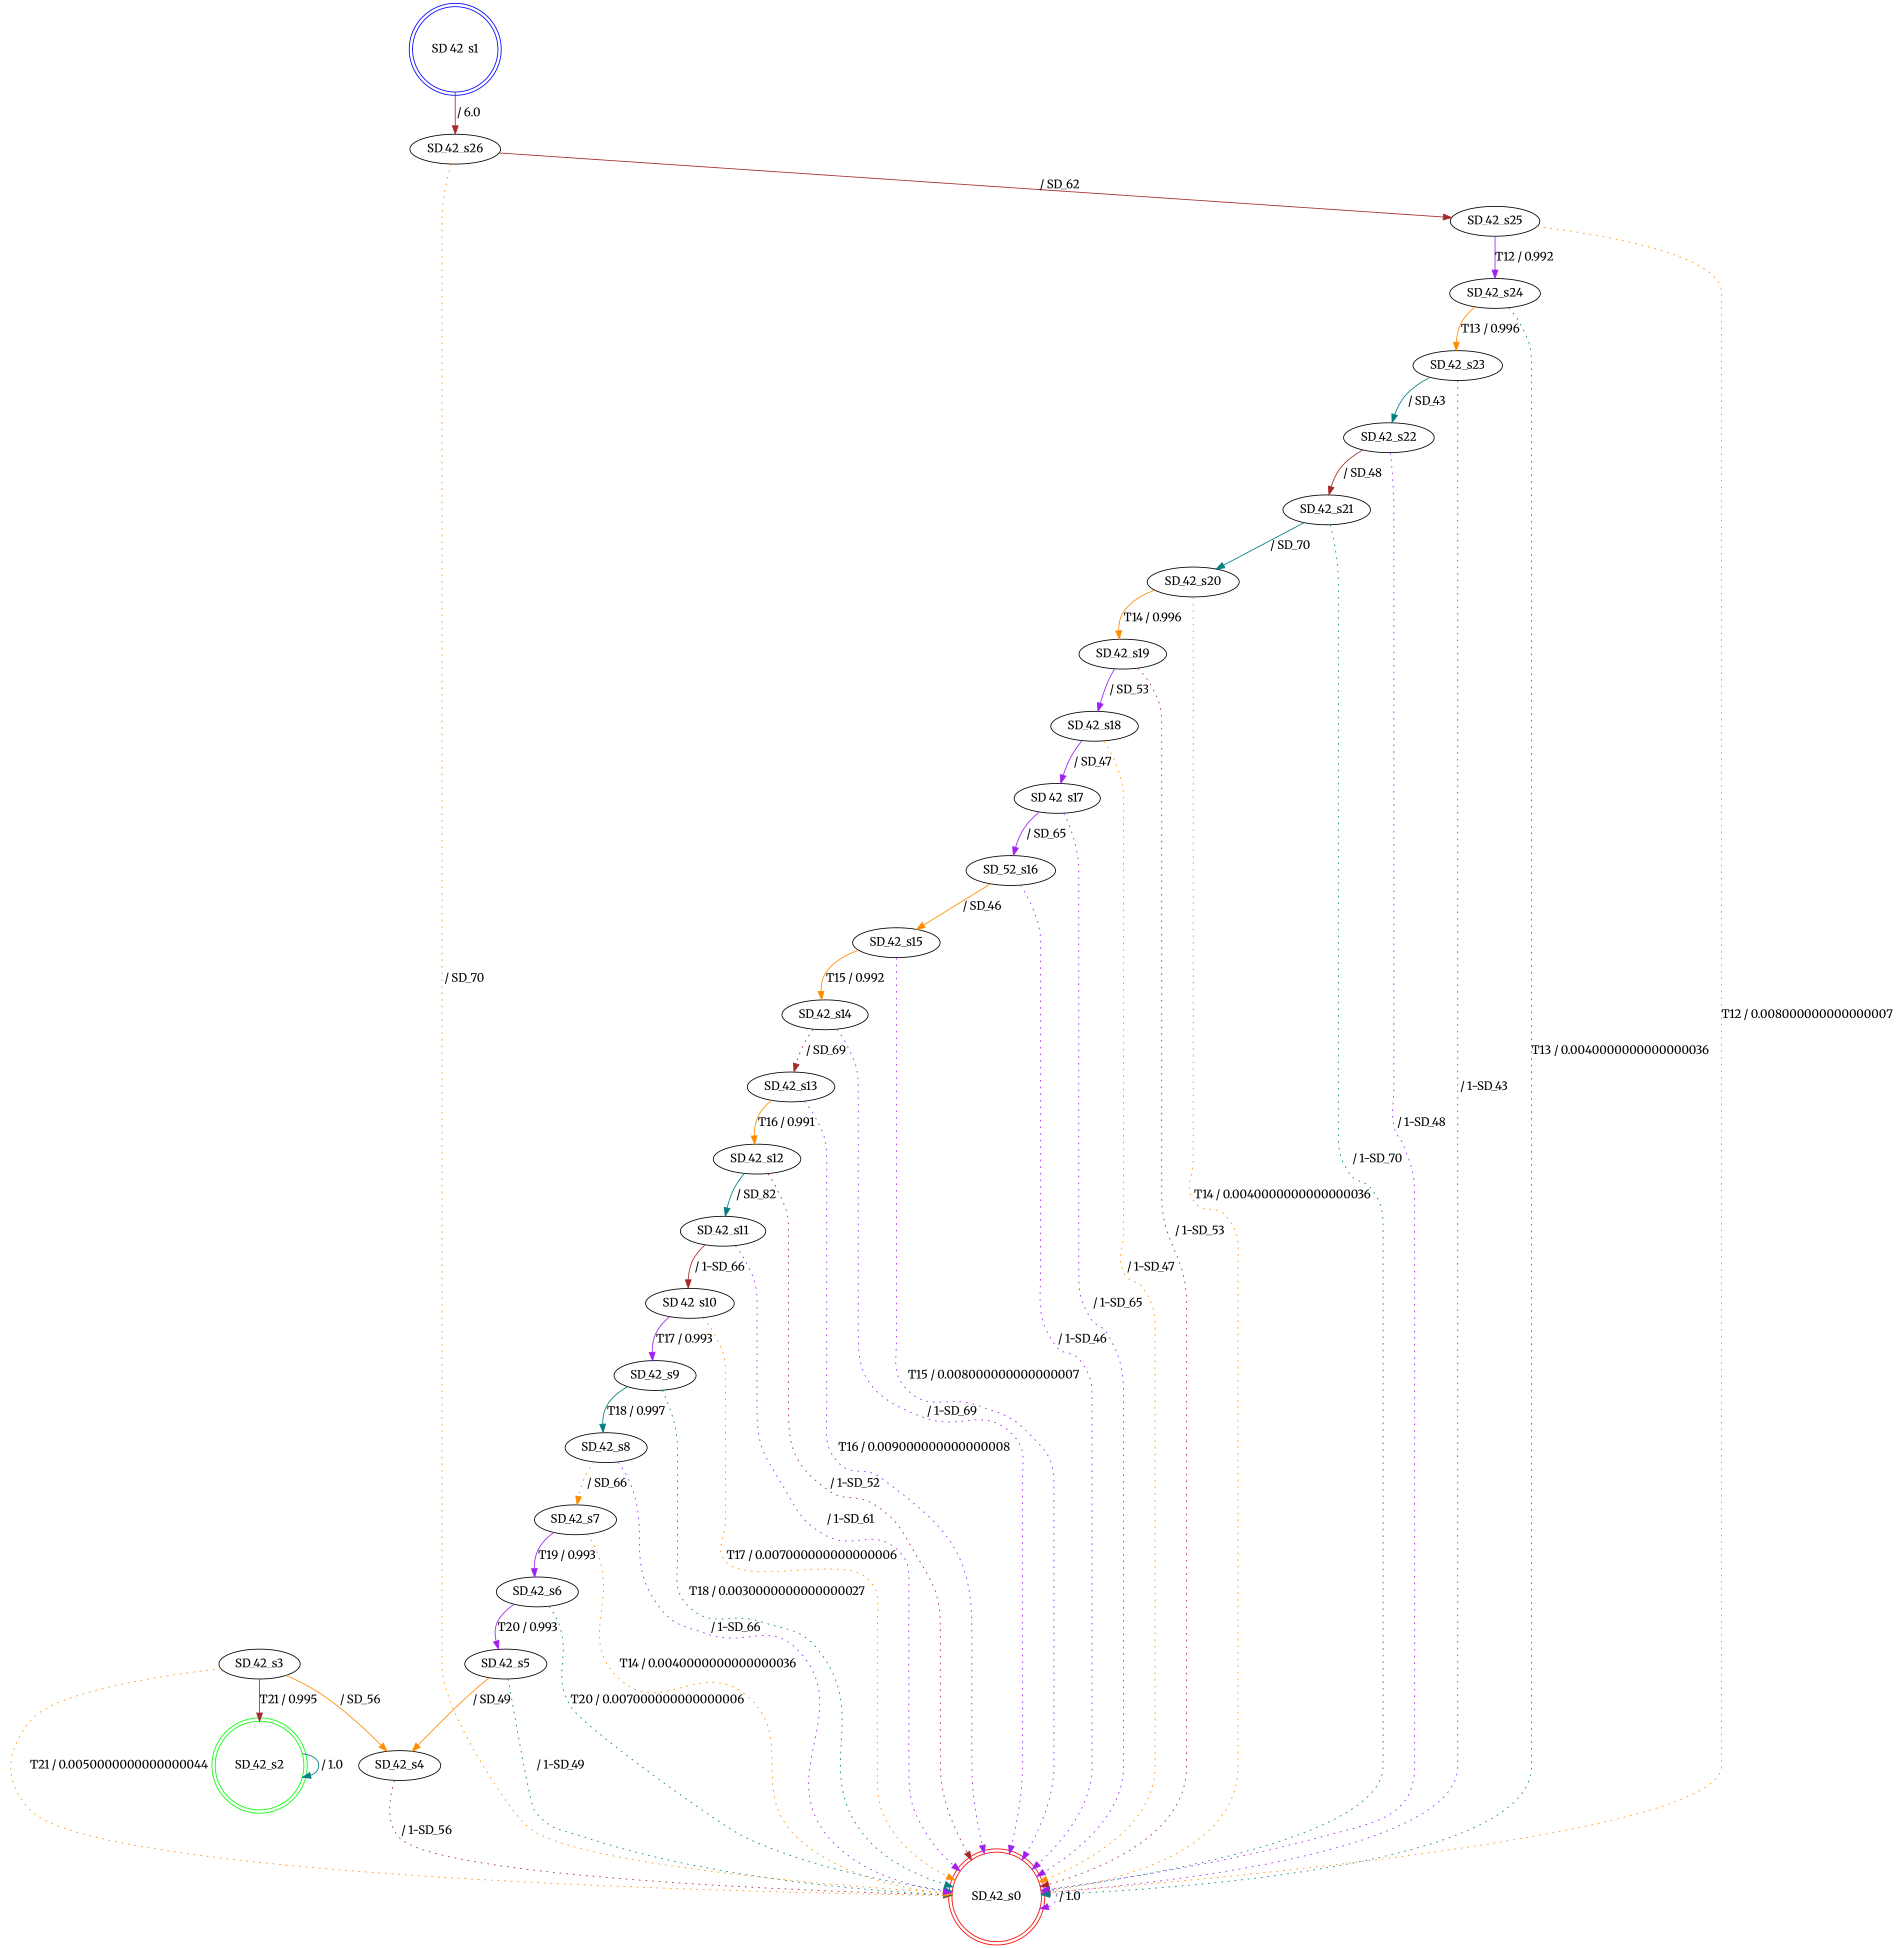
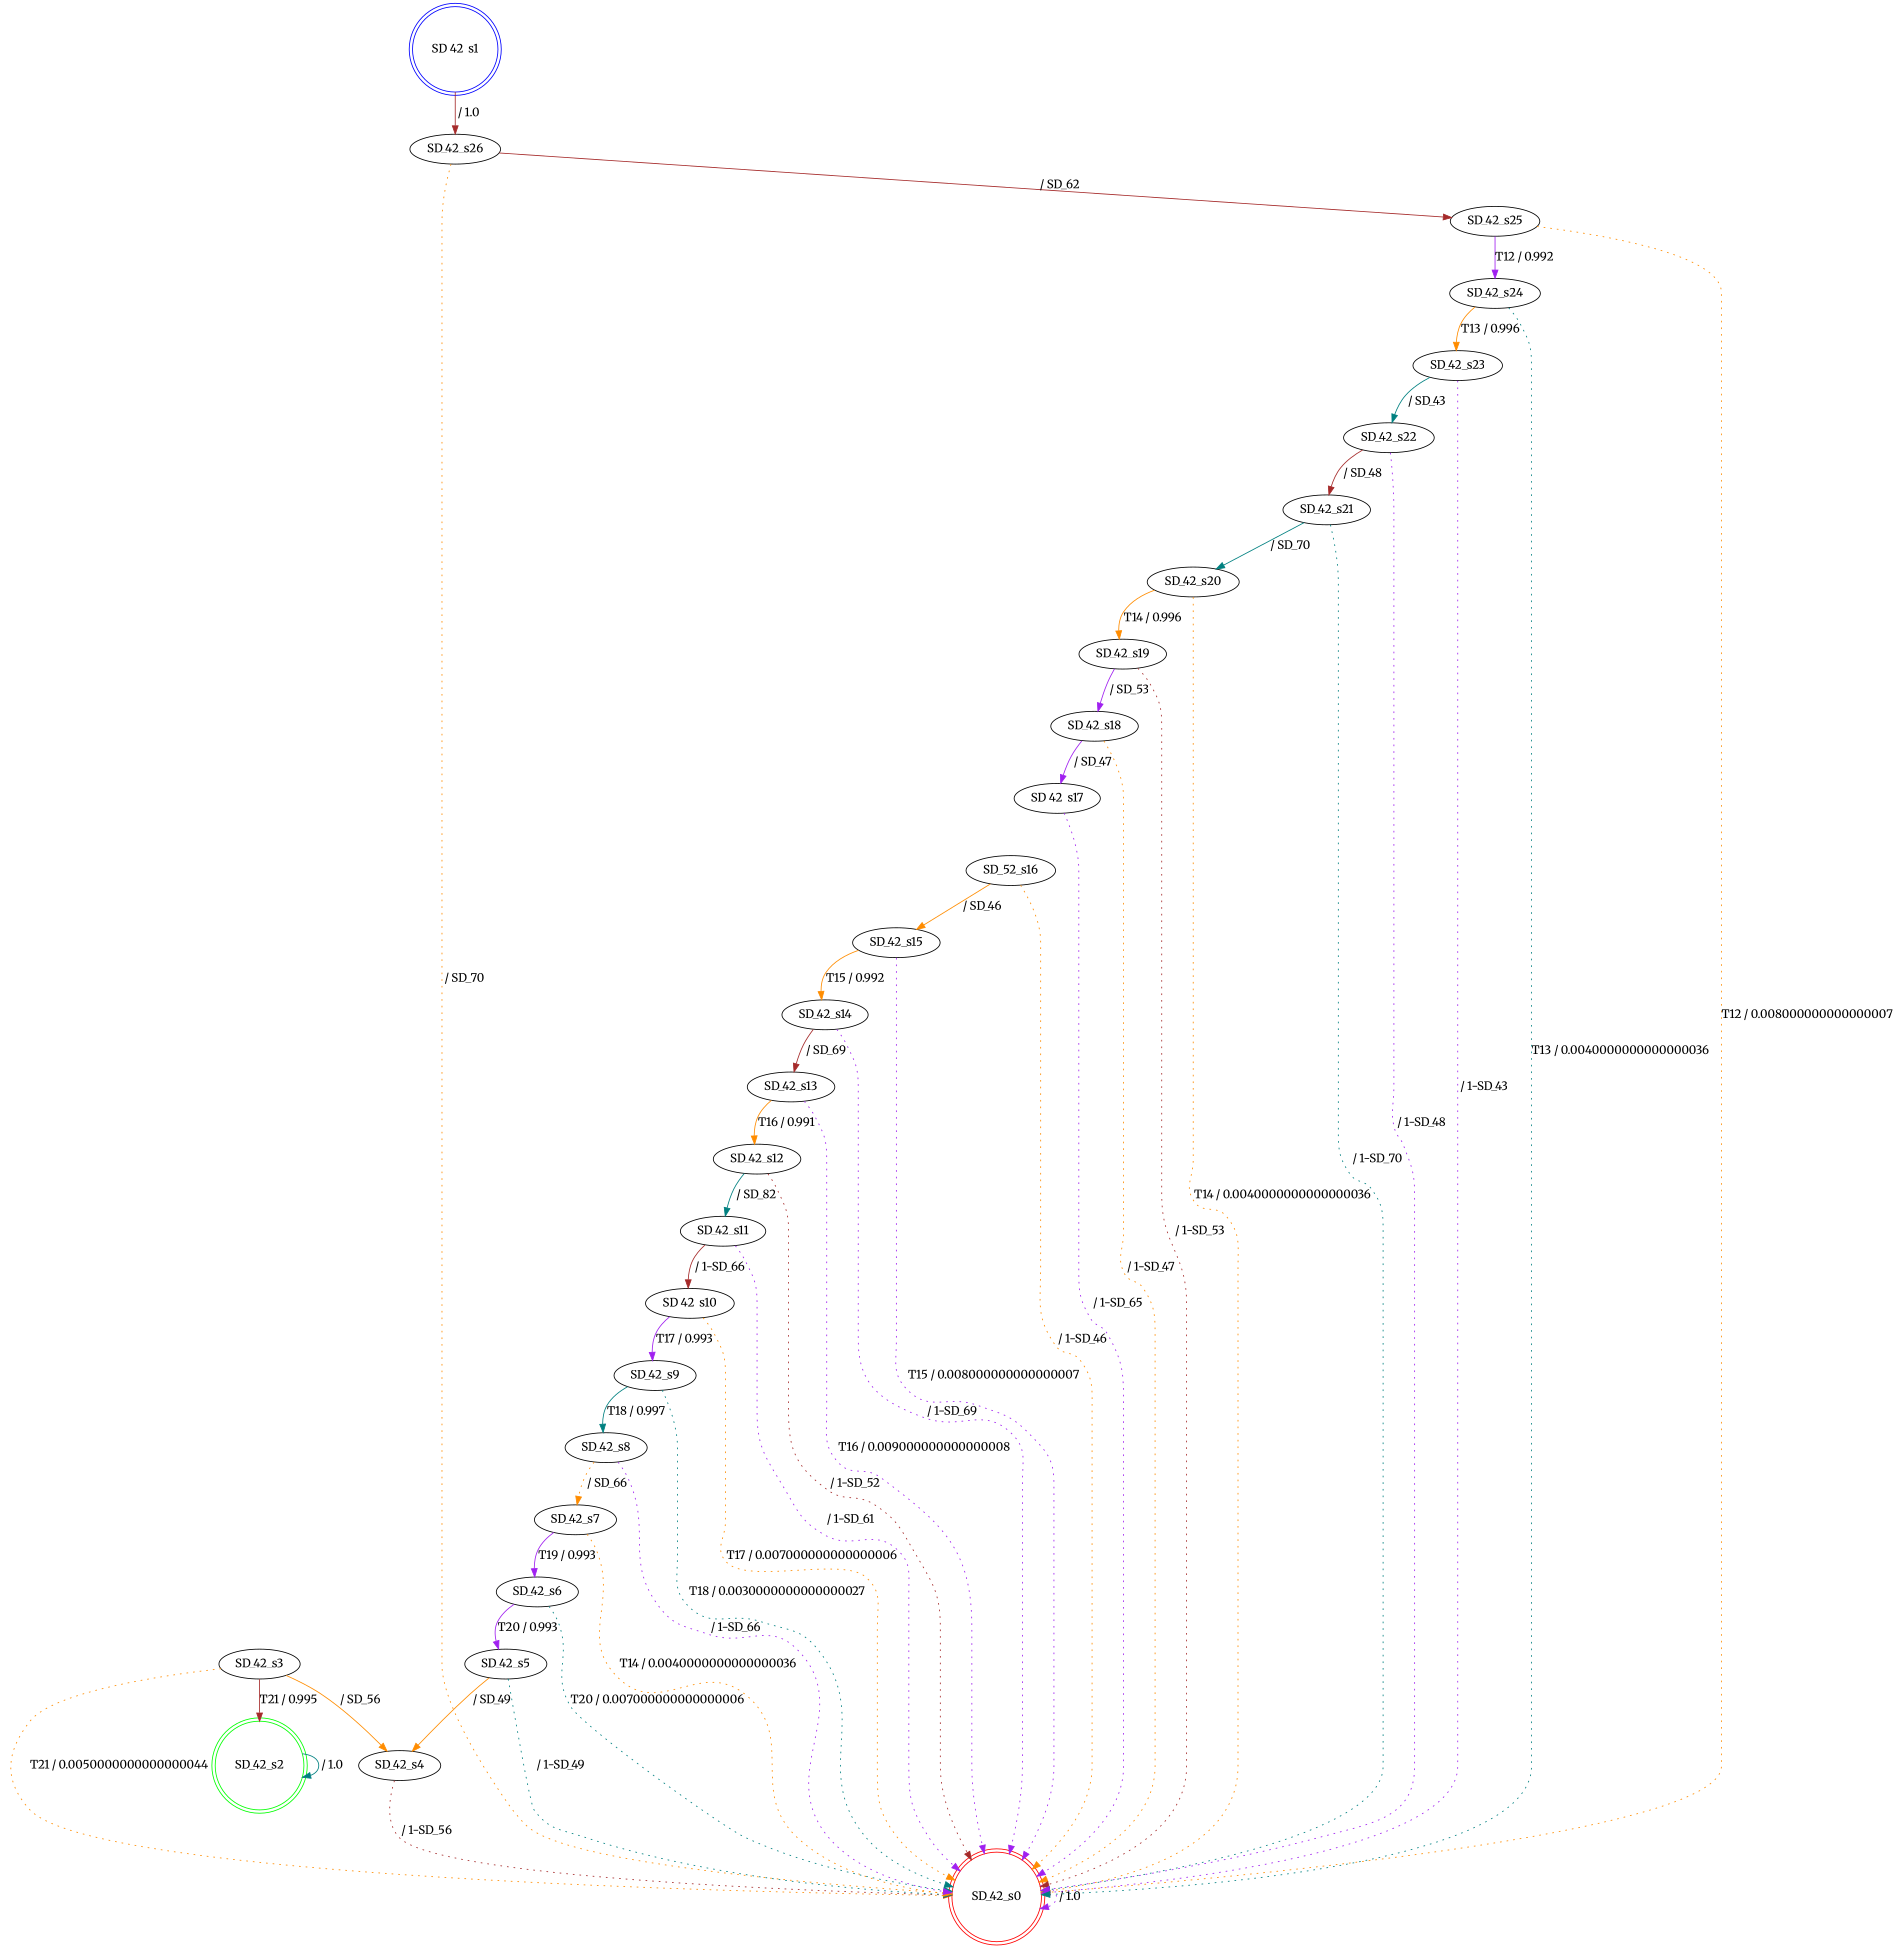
edge "SD_42_s1" -> "SD_42_s26": label " / 6.0" -> " / 1.0"
edge "SD_42_s17" -> "SD_52_s16": removed, label "/ SD_65"
edge "SD_42_s14" -> "SD_42_s13": style dotted -> solid
edge "SD_52_s16" -> "SD_42_s0": color purple -> darkorange
